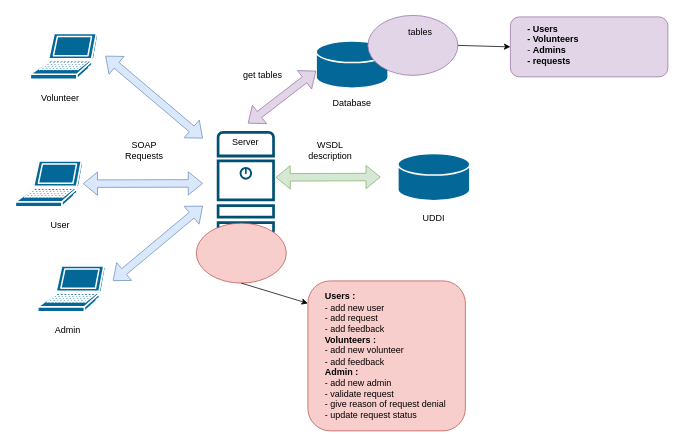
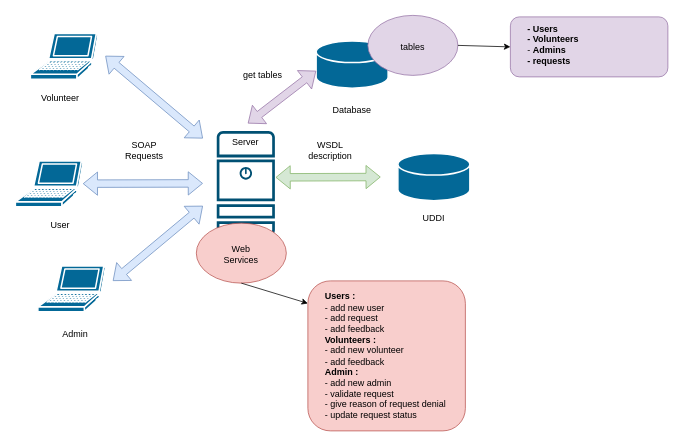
node "tables": moved (420, 32) -> (413, 47)
node "Database": moved (352, 103) -> (352, 111)
node "Web Services": added
node "Admin": moved (68, 330) -> (75, 334)
